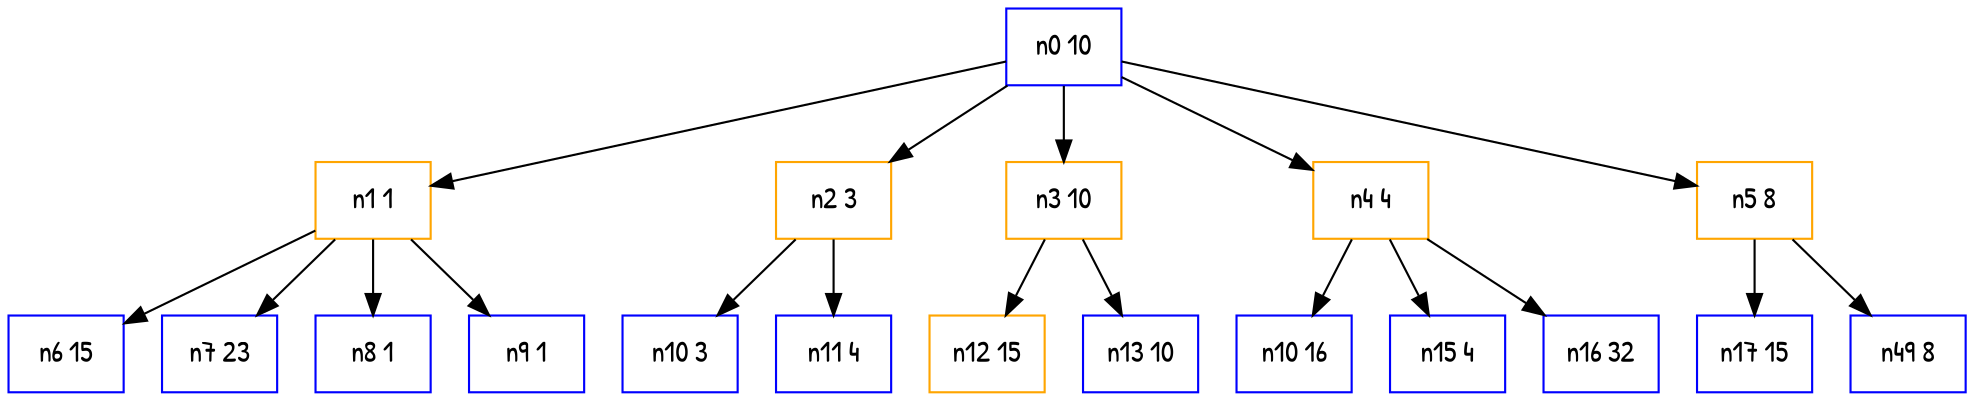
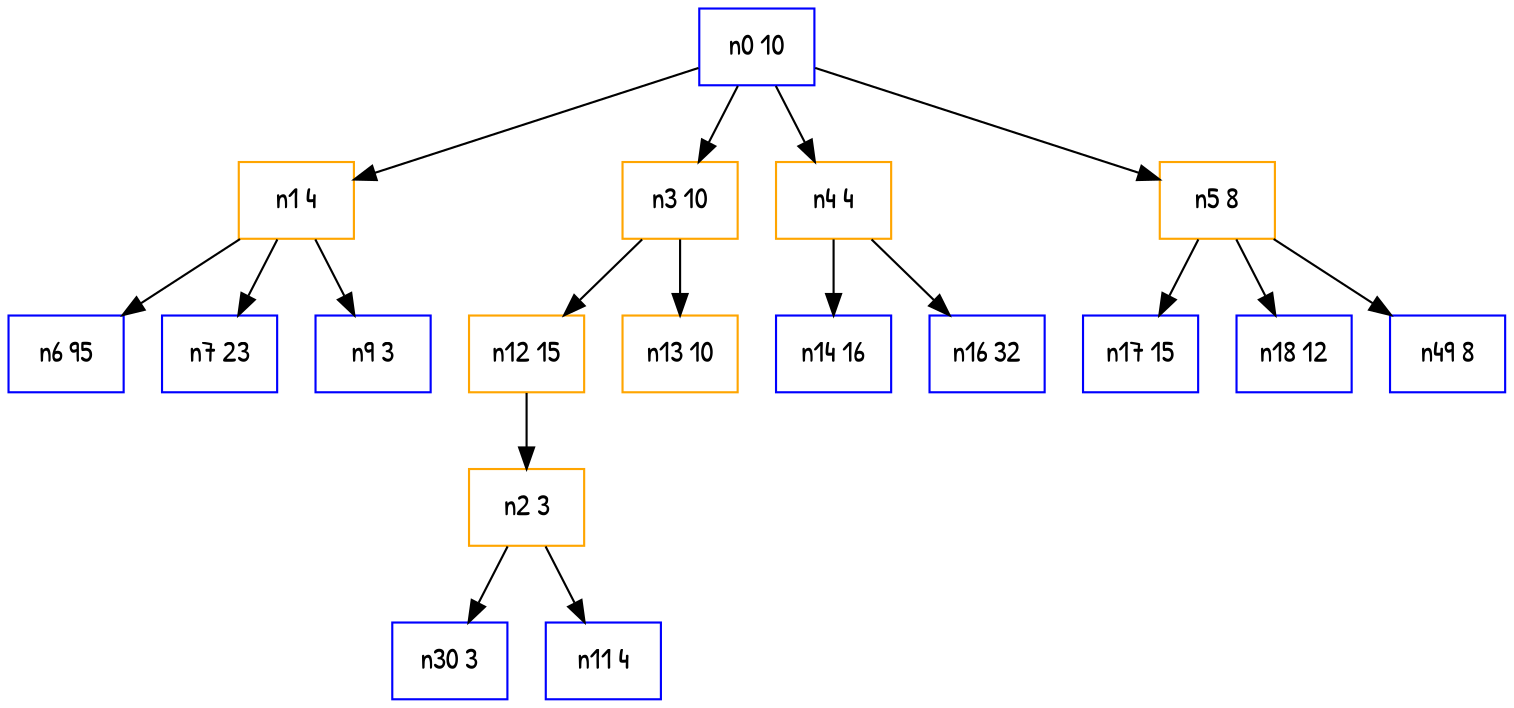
edge "n0 10" -> "n2 3": now "n12 15" -> "n2 3"
node "n1 1": label "n1 1" -> "n1 4"
node "n6 15": label "n6 15" -> "n6 95"
node "n8 1": removed
node "n9 1": label "n9 1" -> "n9 3"
node "n10 3": label "n10 3" -> "n30 3"
node "n13 10": color blue -> orange
node "n10 16": label "n10 16" -> "n14 16"
node "n18 12": added
node "n15 4": removed
